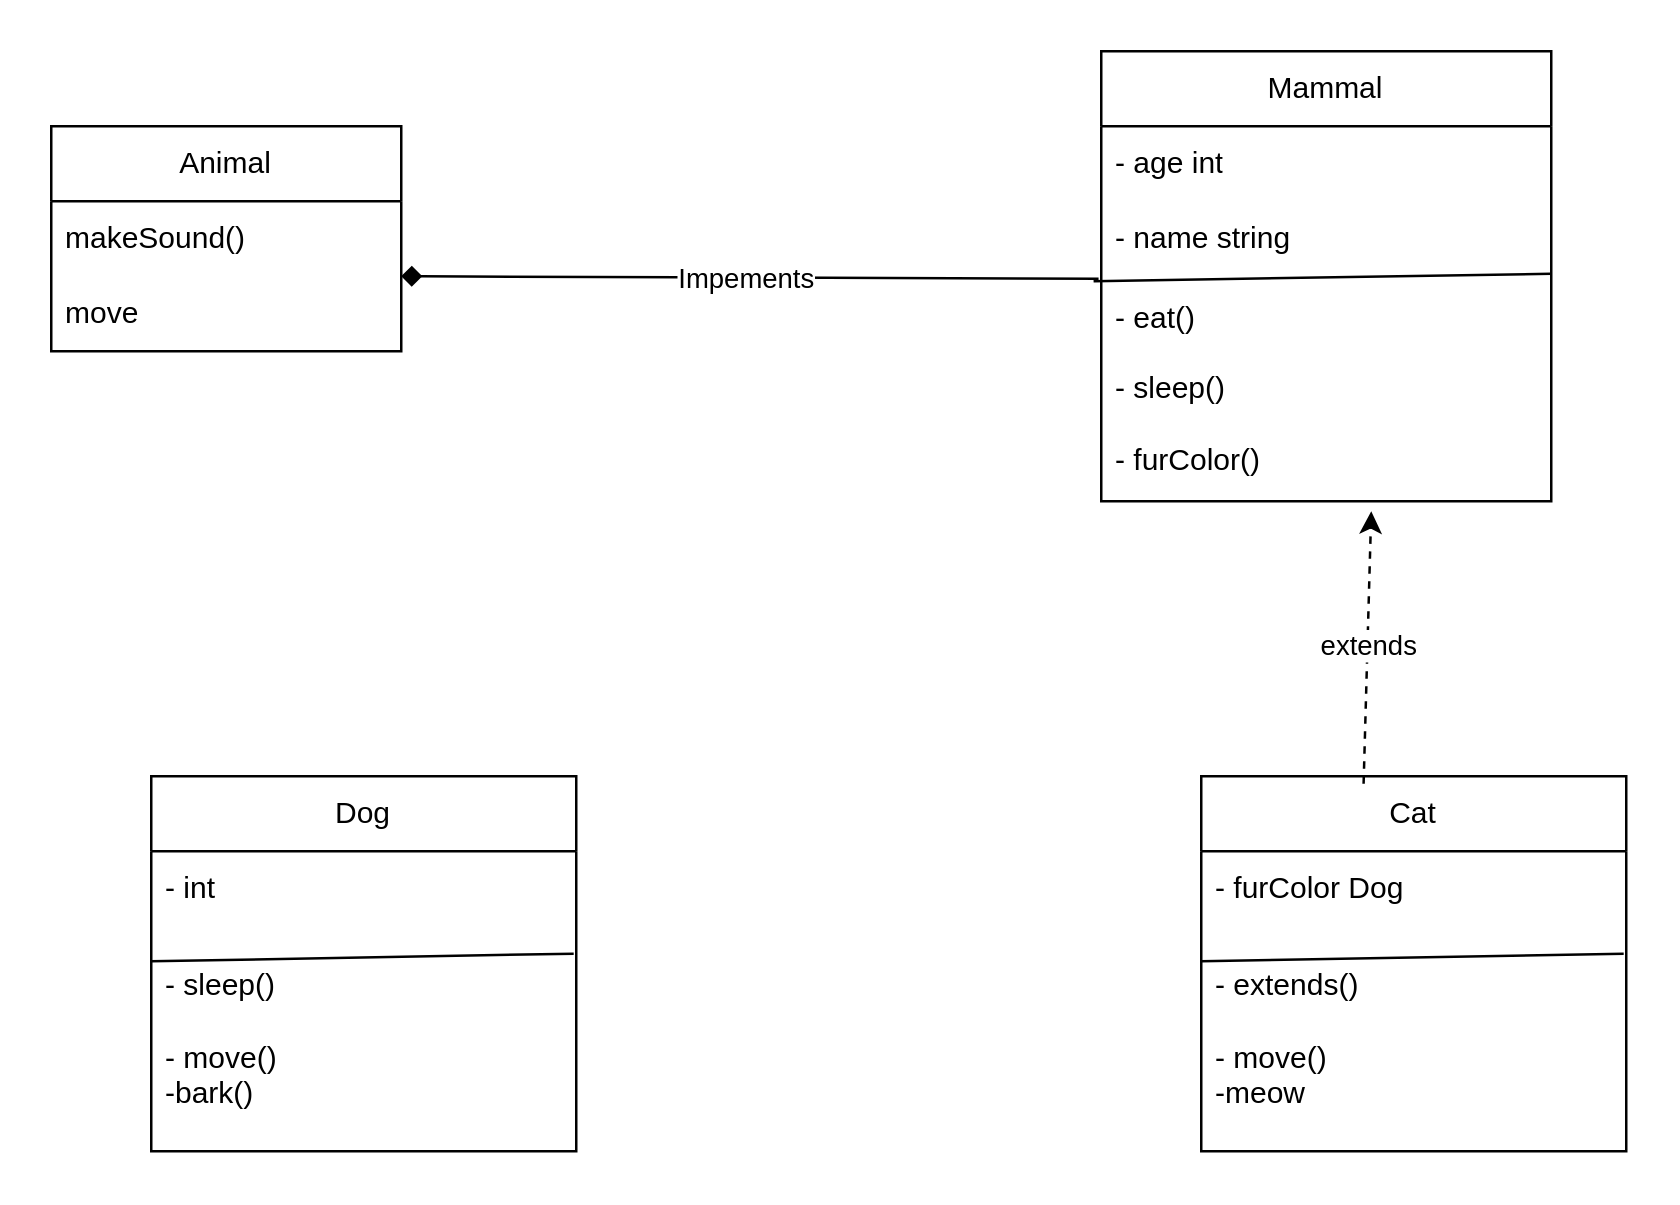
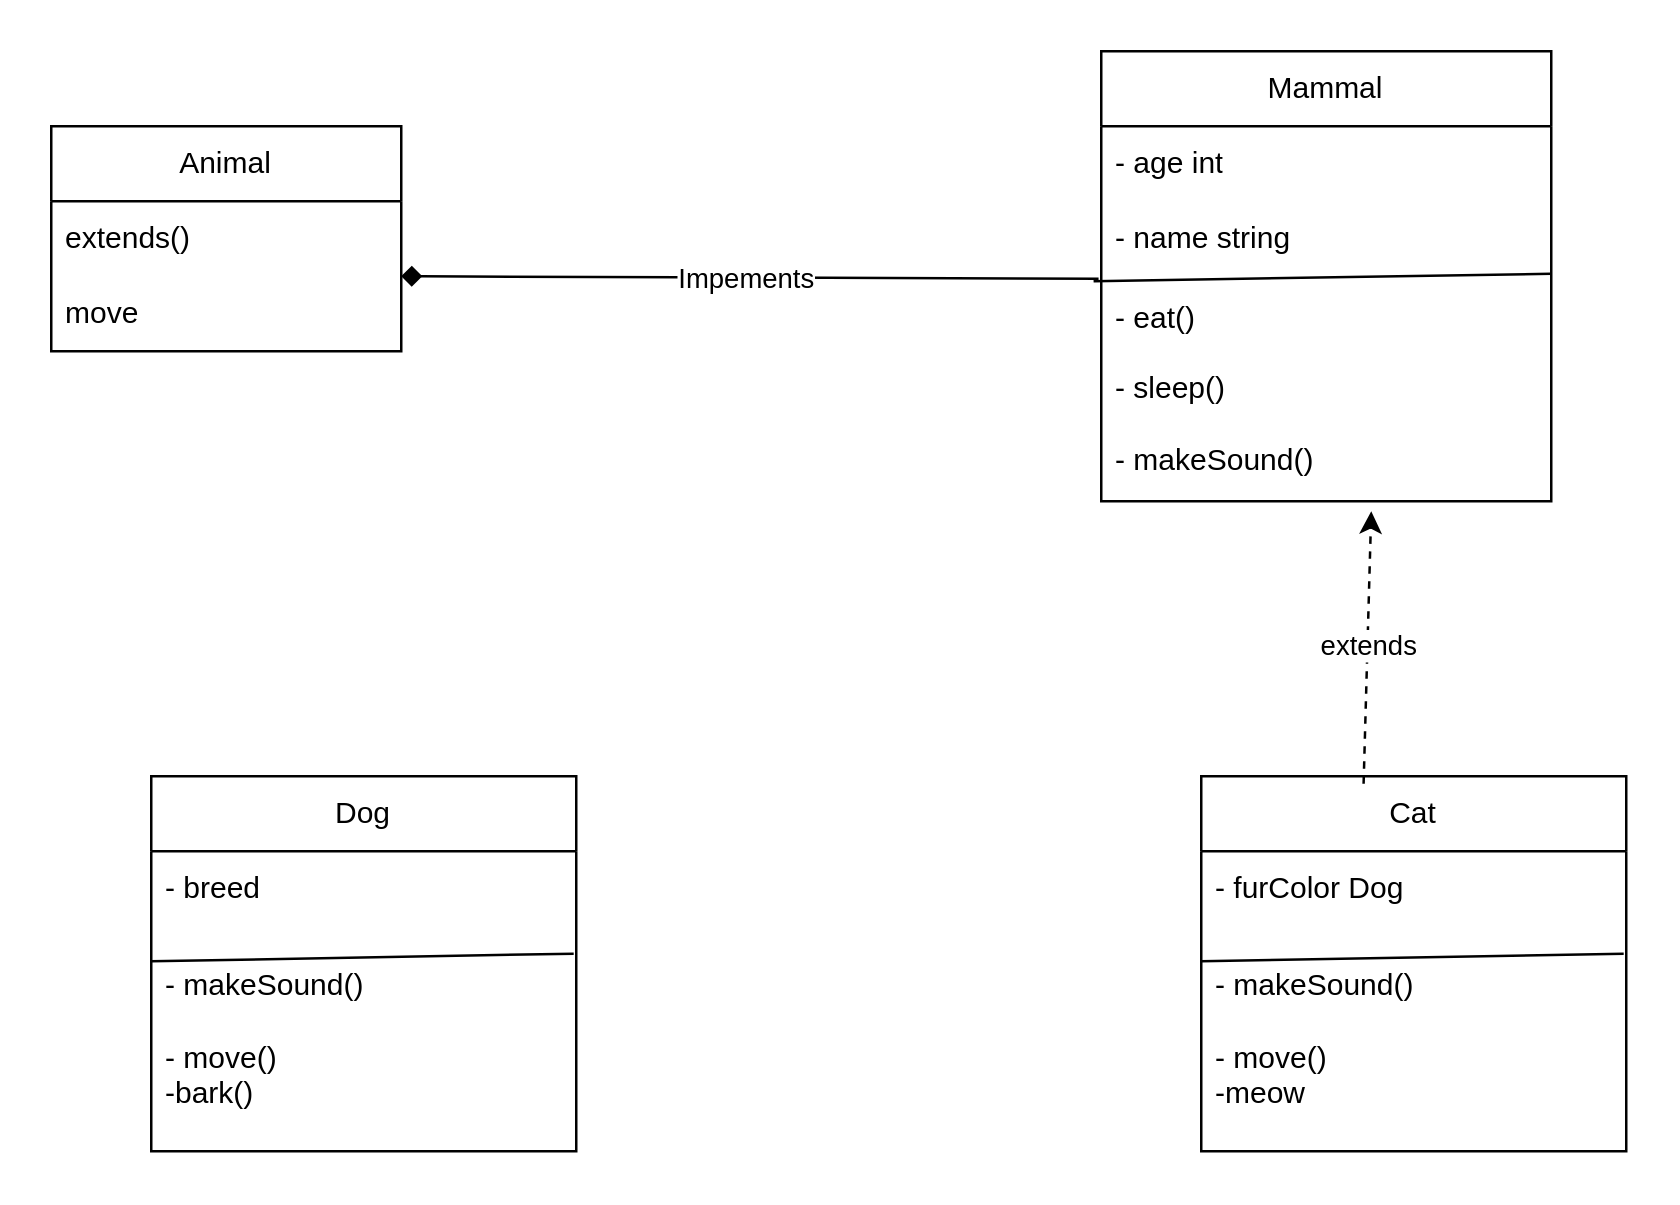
node "makeSound()": label "makeSound()" -> "extends()"
node "- eat() - sleep() - furColor()": label "- eat() - sleep() - furColor()" -> "- eat() - sleep() - makeSound()"
node "- int": label "- int" -> "- breed"
node "- sleep() - move() -bark()": label "- sleep() - move() -bark()" -> "- makeSound() - move() -bark()"
node "- extends() - move() -meow": label "- extends() - move() -meow" -> "- makeSound() - move() -meow"
